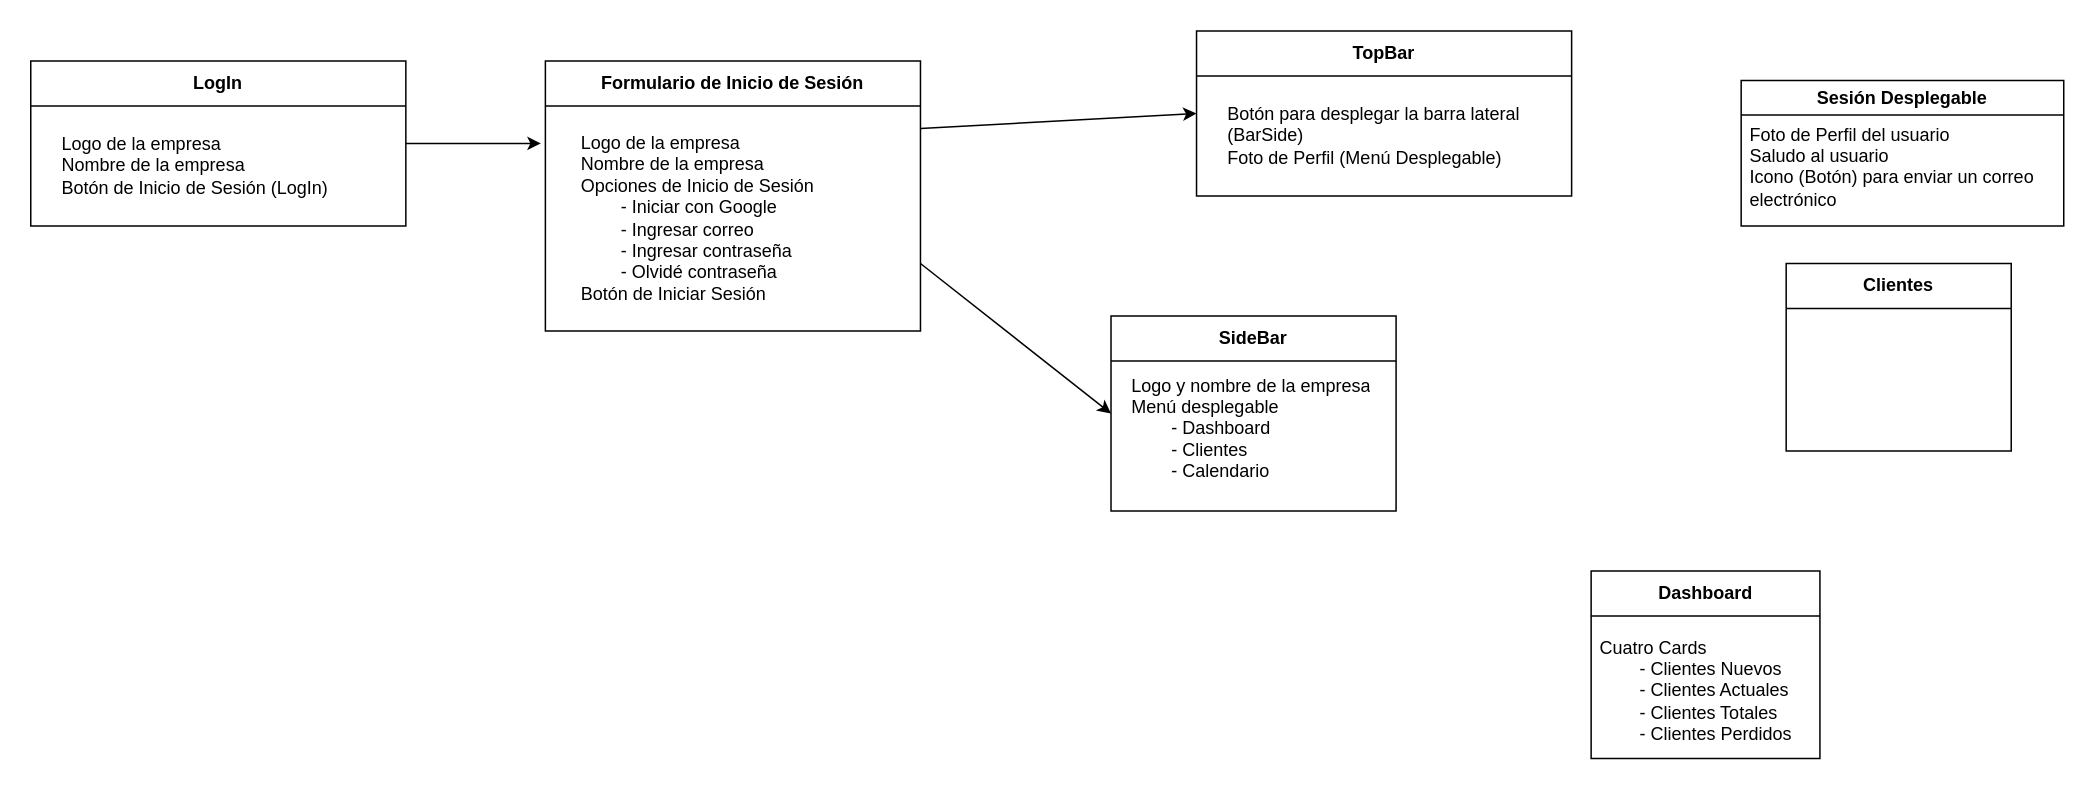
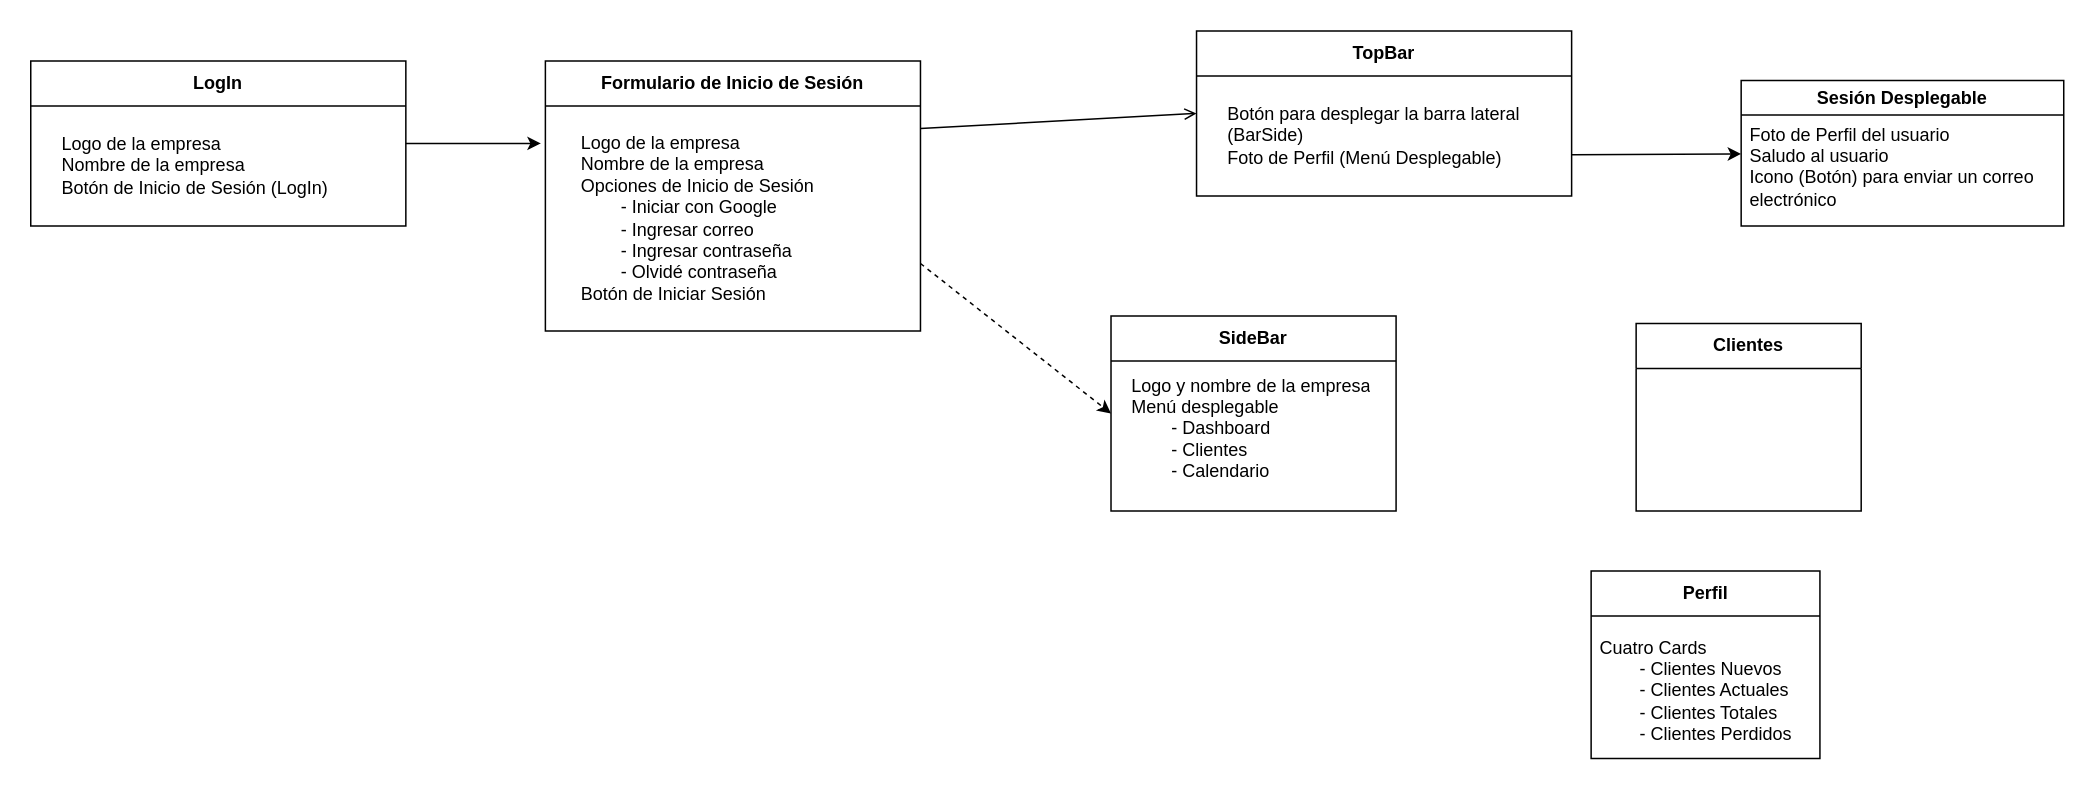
edge "Formulario de Inicio de Sesión" -> "TopBar": arrowhead classic -> open
edge "TopBar" -> "Sesión Desplegable": added
edge "Formulario de Inicio de Sesión" -> "SideBar": style solid -> dashed
node "Clientes": moved (1898, 357) -> (1748, 417)
node "Dashboard": label "Dashboard" -> "Perfil"
